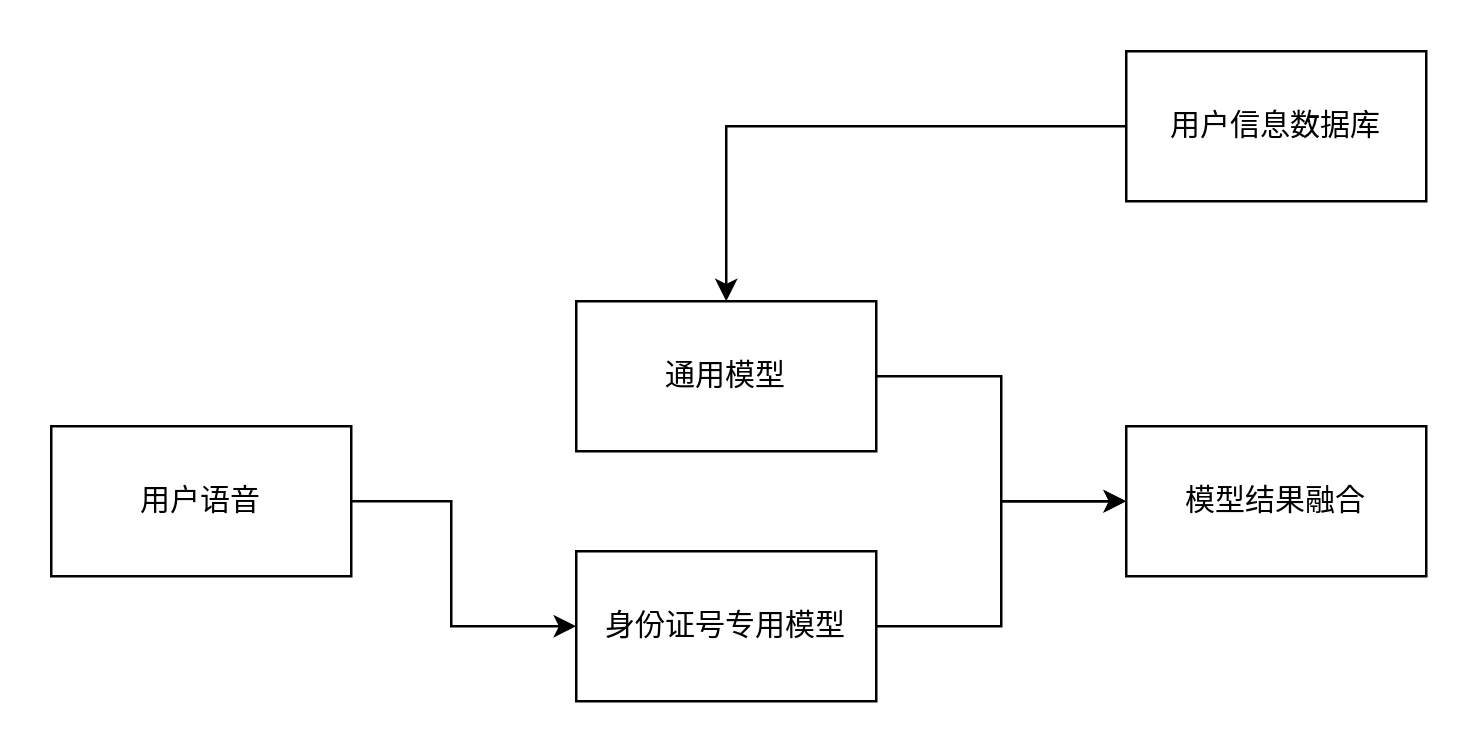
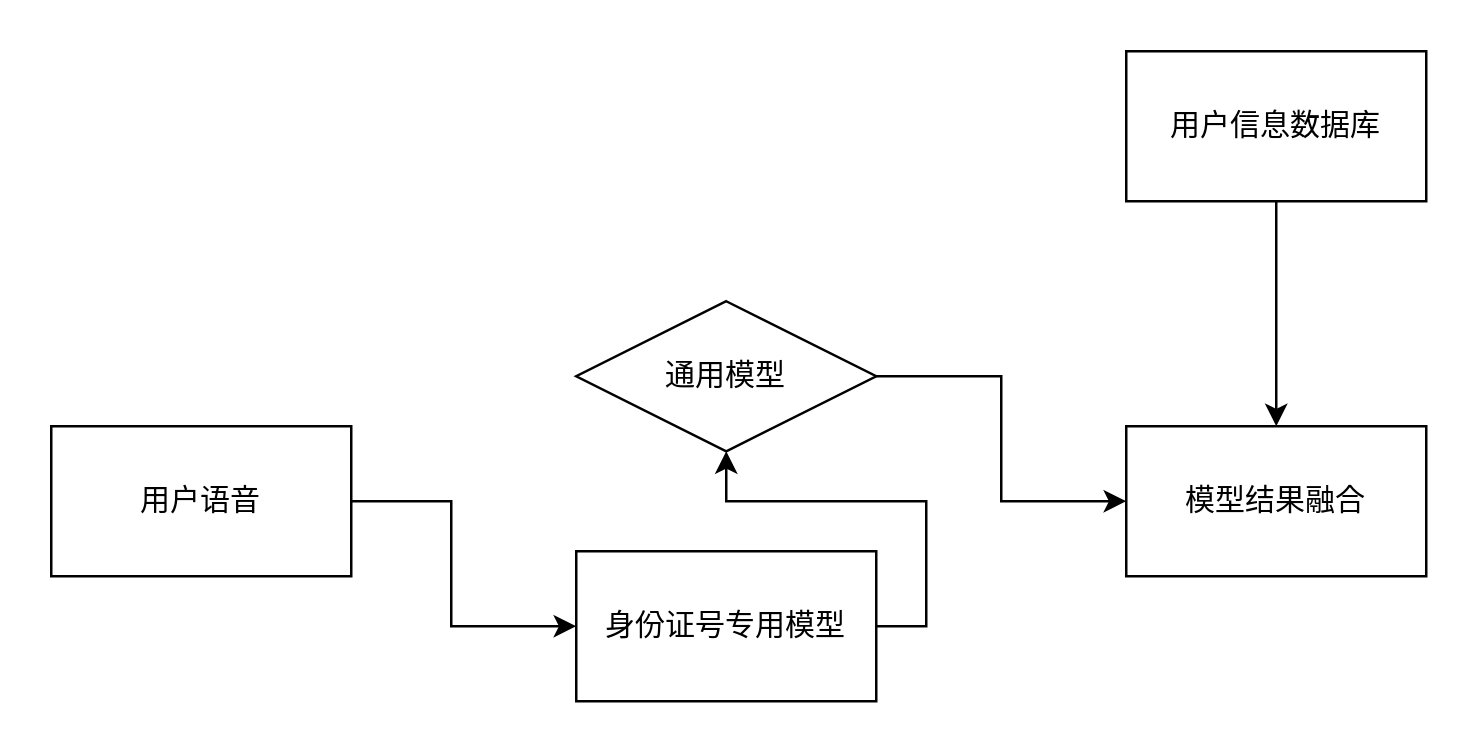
edge "用户信息数据库" -> "通用模型": now "用户信息数据库" -> "模型结果融合"
node "通用模型": shape rectangle -> diamond
edge "身份证号专用模型" -> "模型结果融合": now "身份证号专用模型" -> "通用模型"
